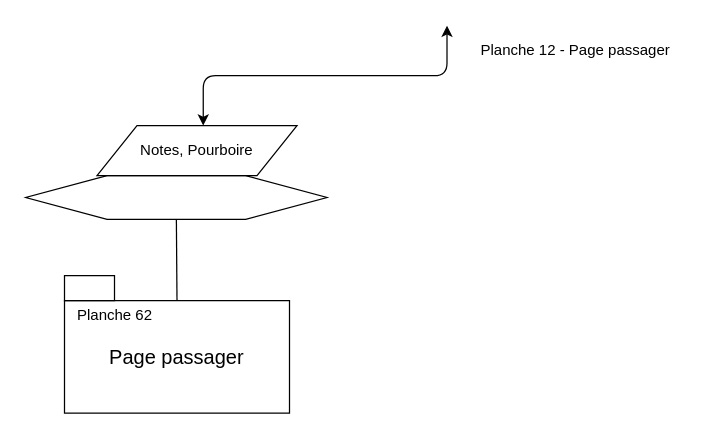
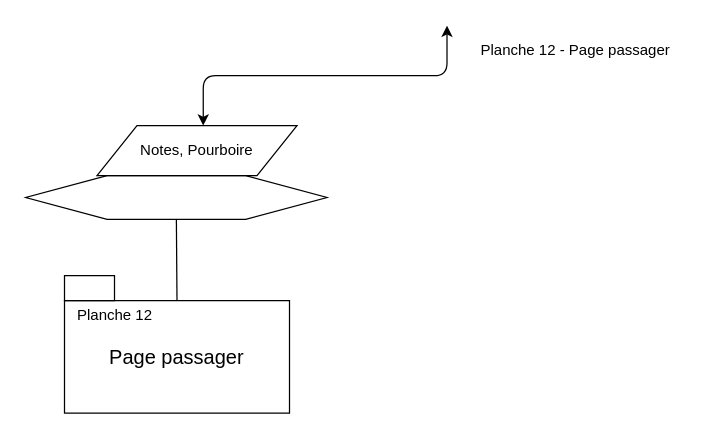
node "Planche 62": label "Planche 62" -> "Planche 12"
